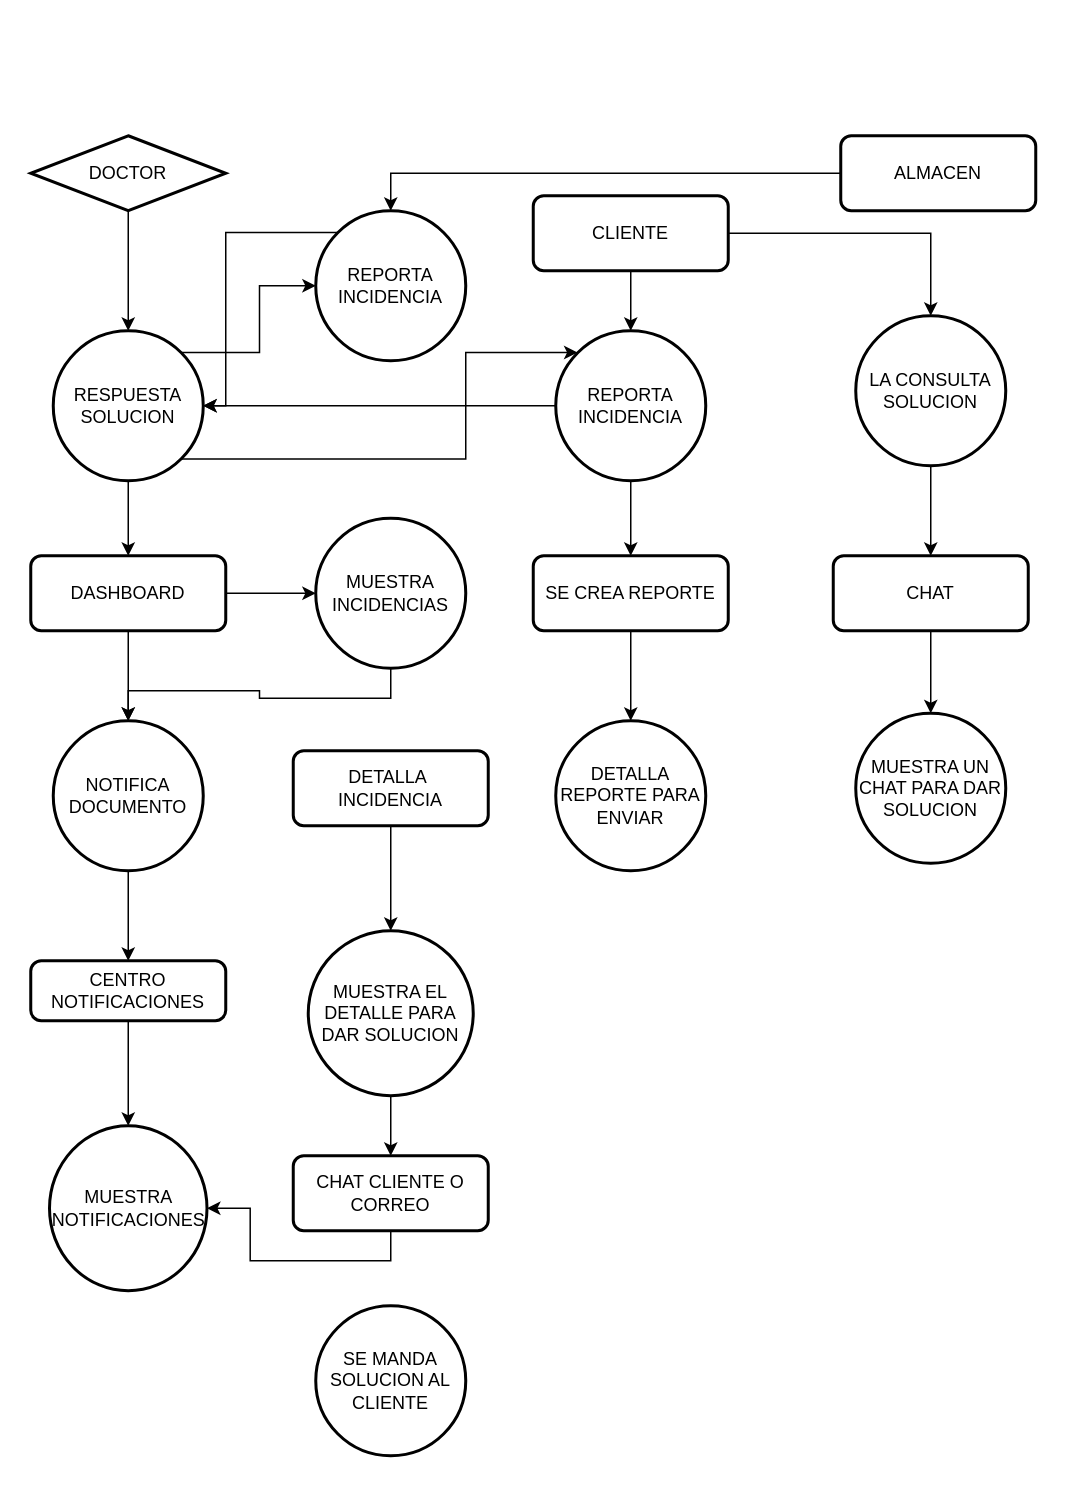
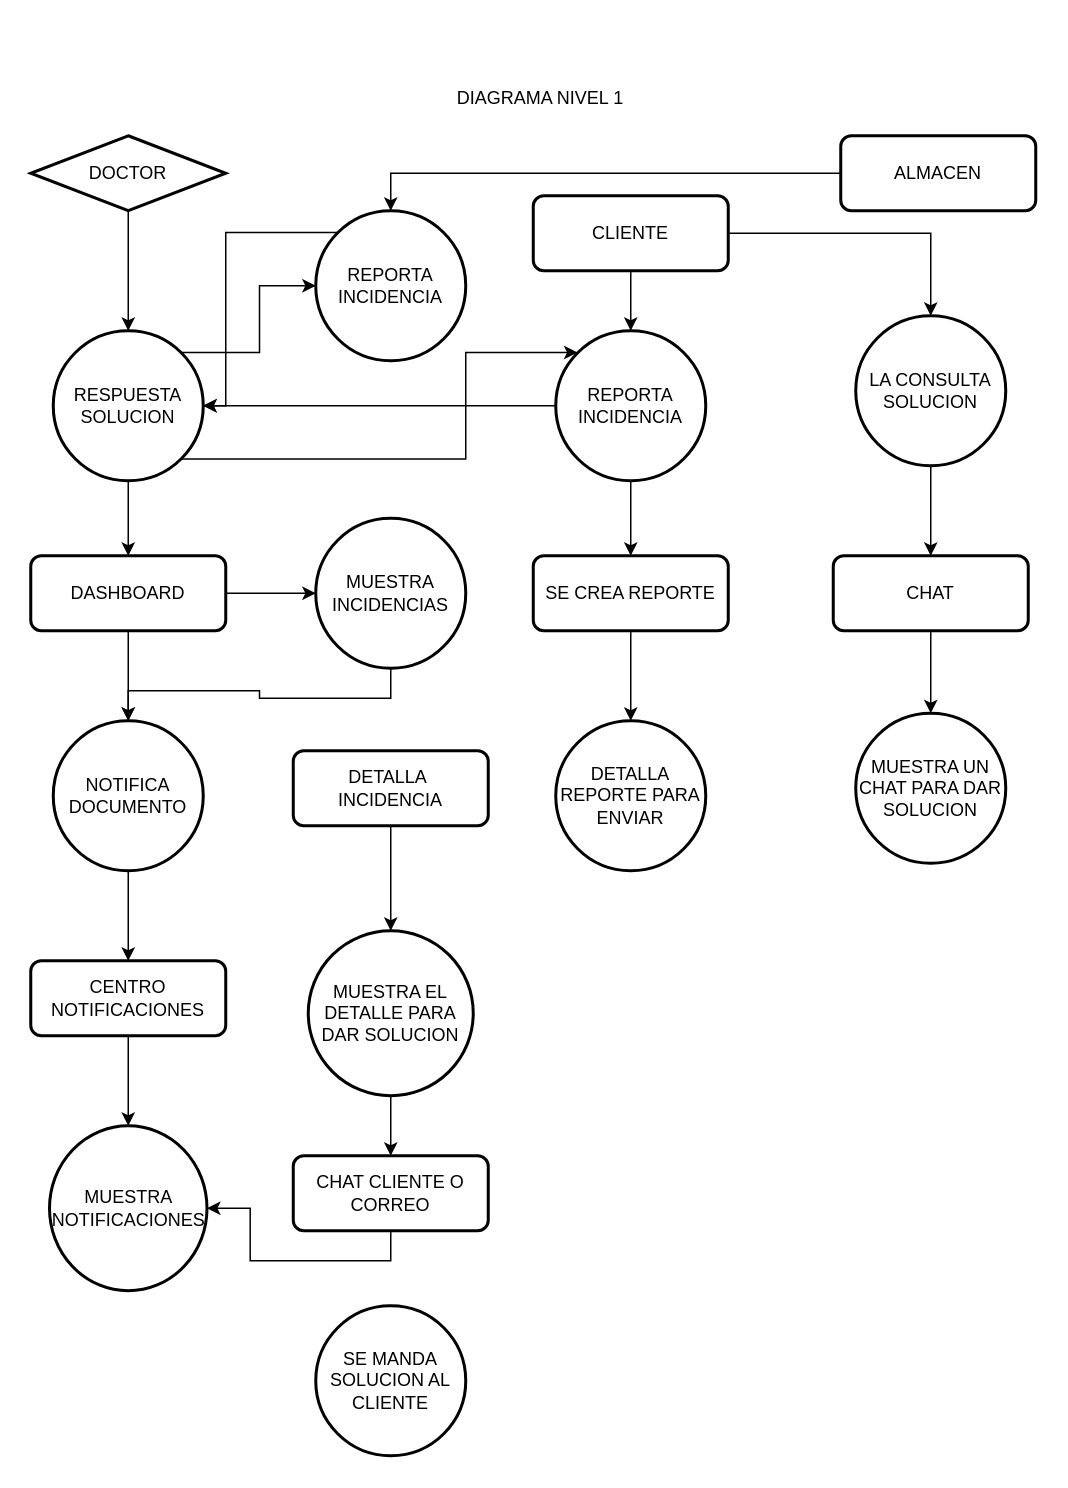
node "DIAGRAMA NIVEL 1": added
node "CENTRO NOTIFICACIONES": size 195x60 -> 195x75
